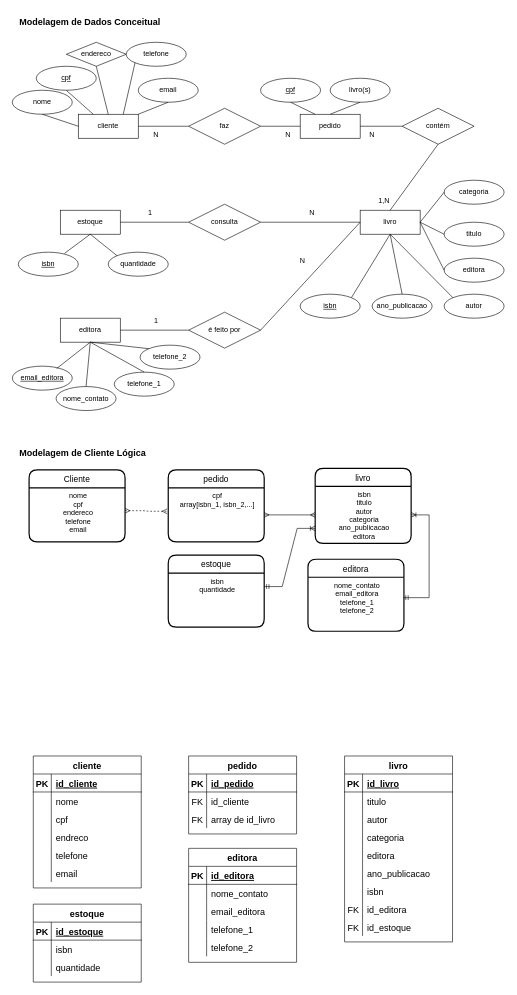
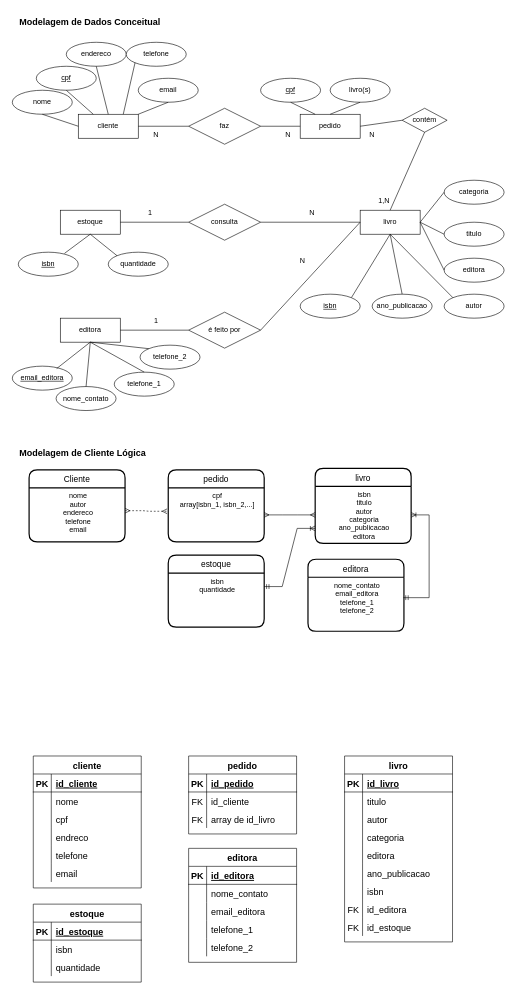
node "endereco": shape diamond -> ellipse
node "contém": size 72x36 -> 45x24
node "nome cpf endereco telefone email": label "nome cpf endereco telefone email" -> "nome autor endereco telefone email"
